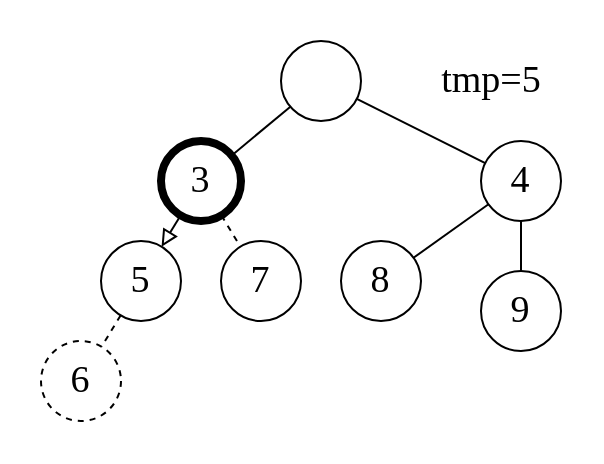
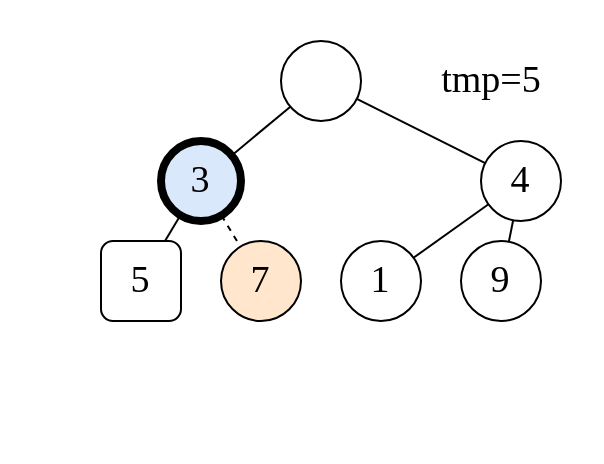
node "3": fillcolor #ffffff -> #dae8fc
edge "3" -> "5": arrowhead block -> none
node "5": shape ellipse -> rounded rectangle
node "7": fillcolor #ffffff -> #ffe6cc
node "8": label "8" -> "1"
node "9": moved (521, 311) -> (501, 281)
edge "5" -- "6": removed
node "6": removed
